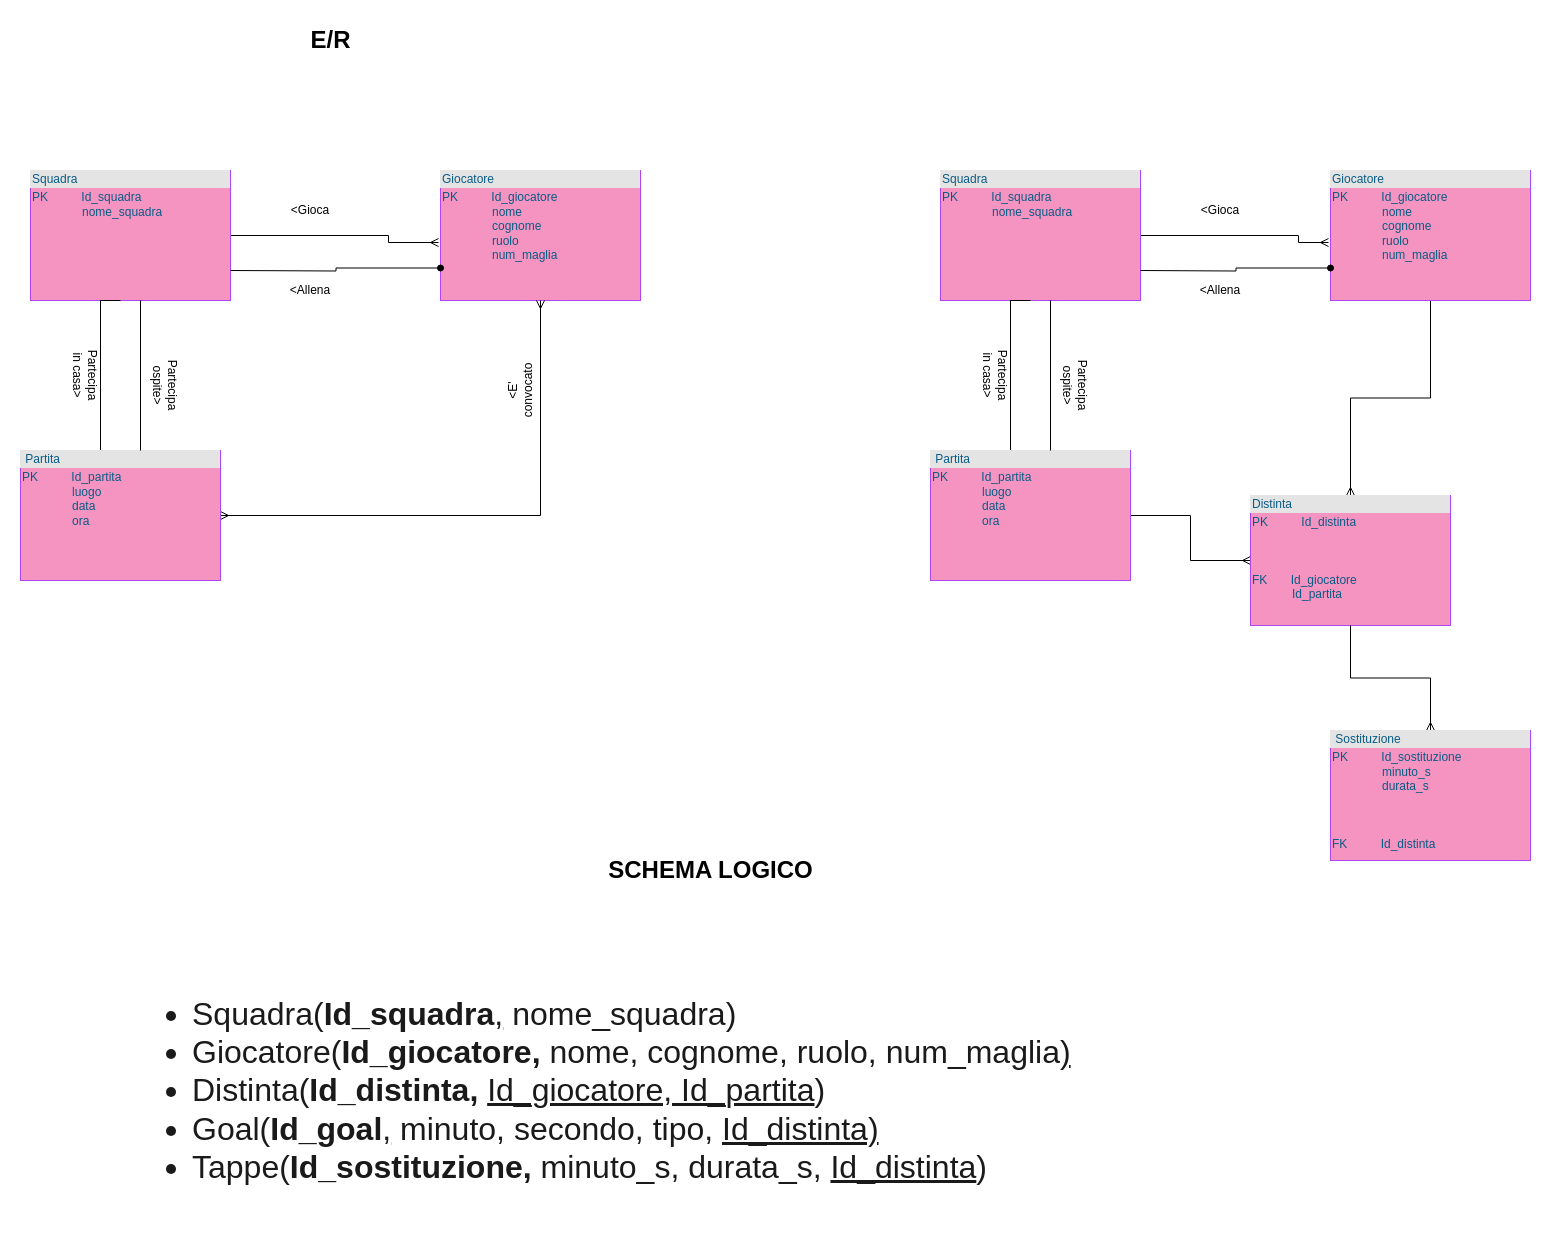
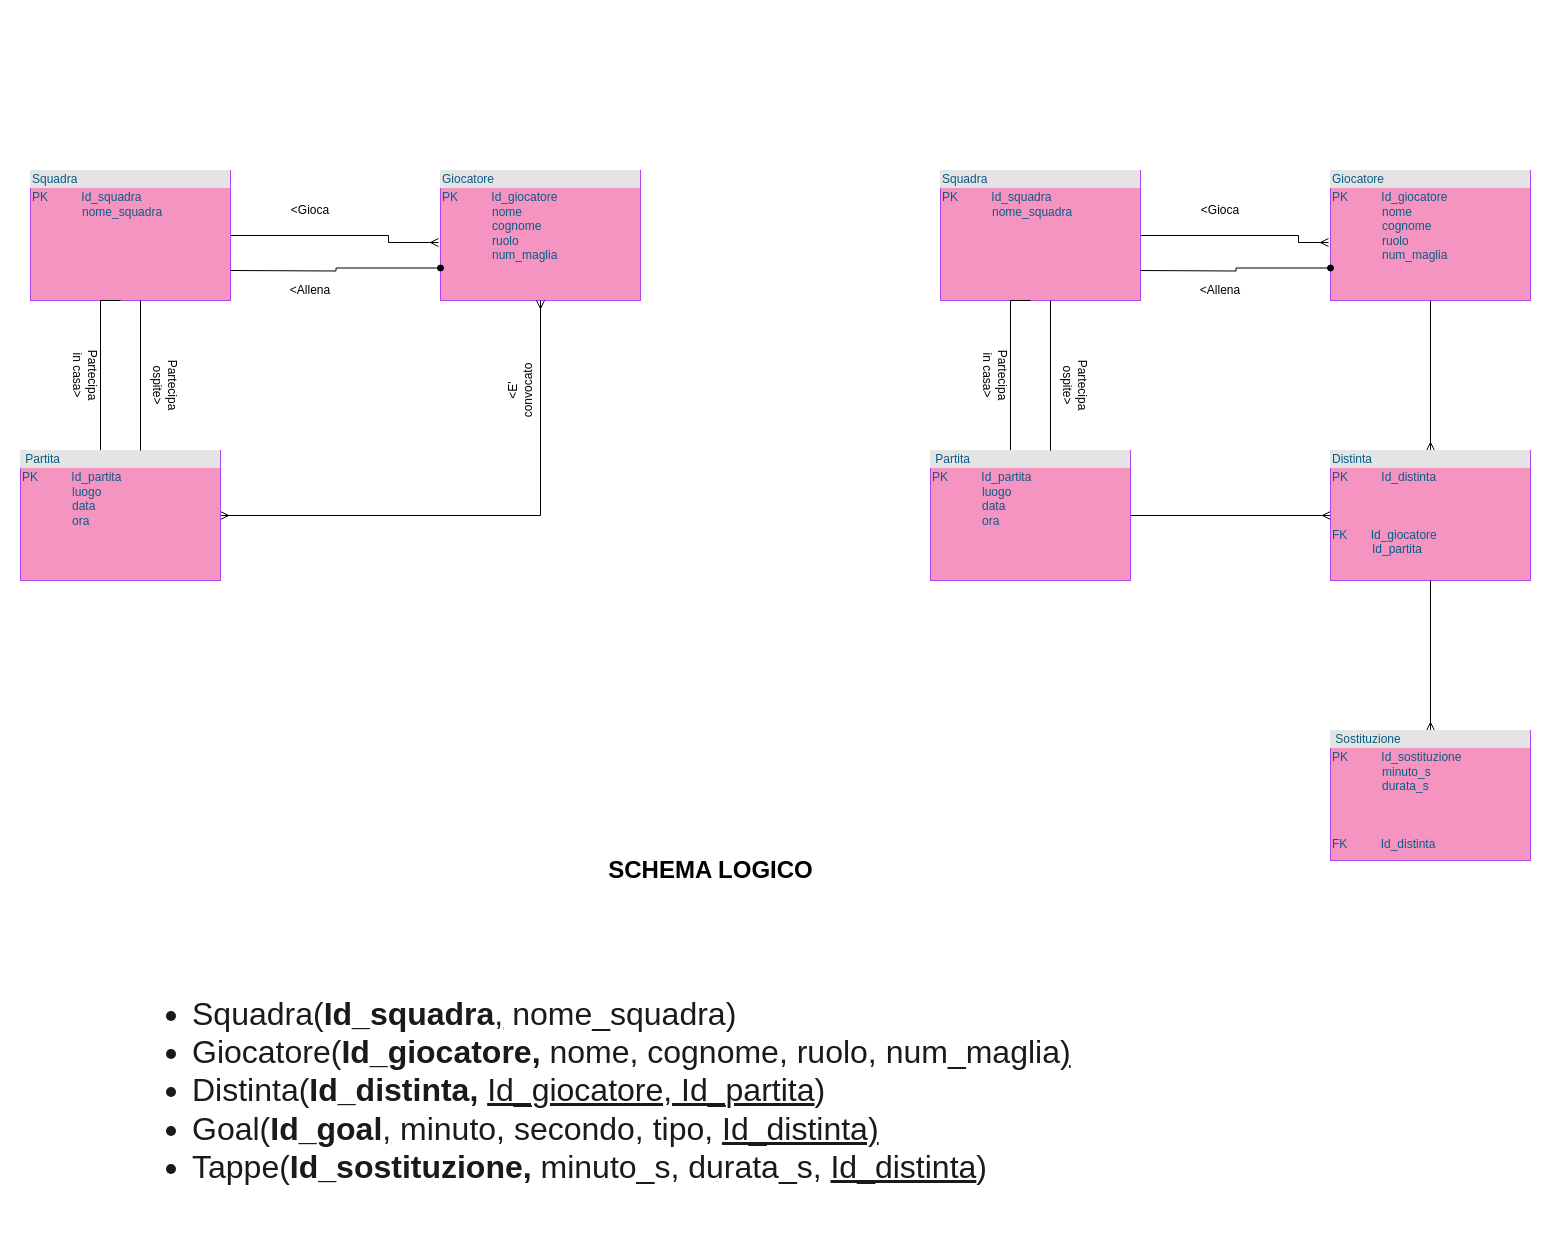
node "E/R": removed
node "Distinta PK Id_distinta FK Id_giocatore Id_partita": moved (1351, 561) -> (1431, 516)
